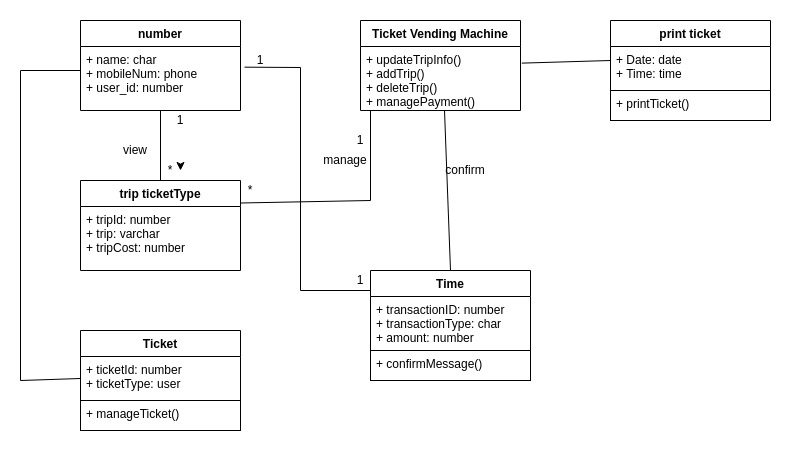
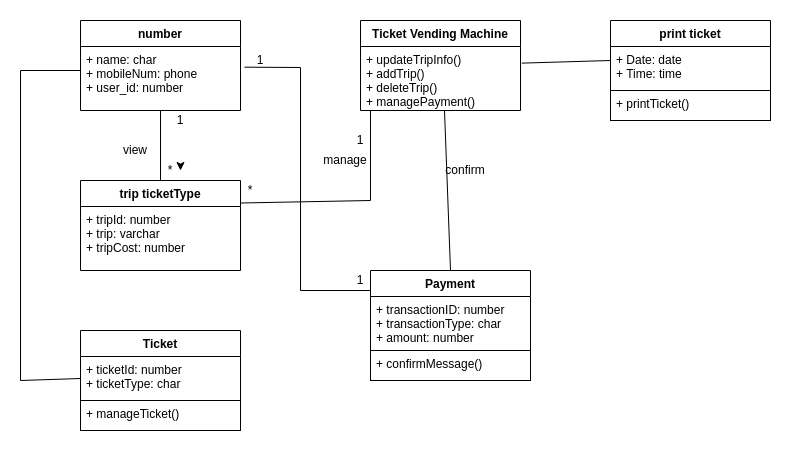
node "Time": label "Time" -> "Payment"
node "+ ticketId: number + ticketType: user": label "+ ticketId: number + ticketType: user" -> "+ ticketId: number + ticketType: char"
